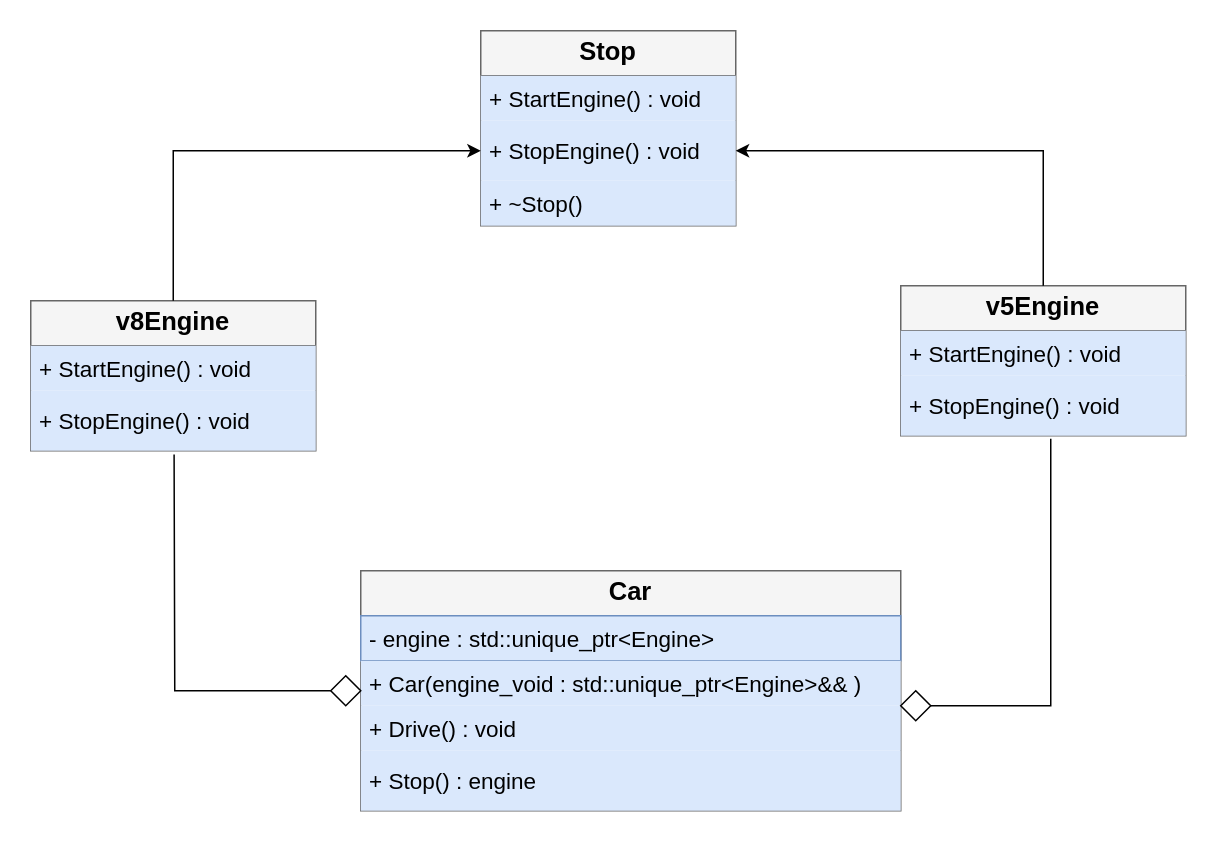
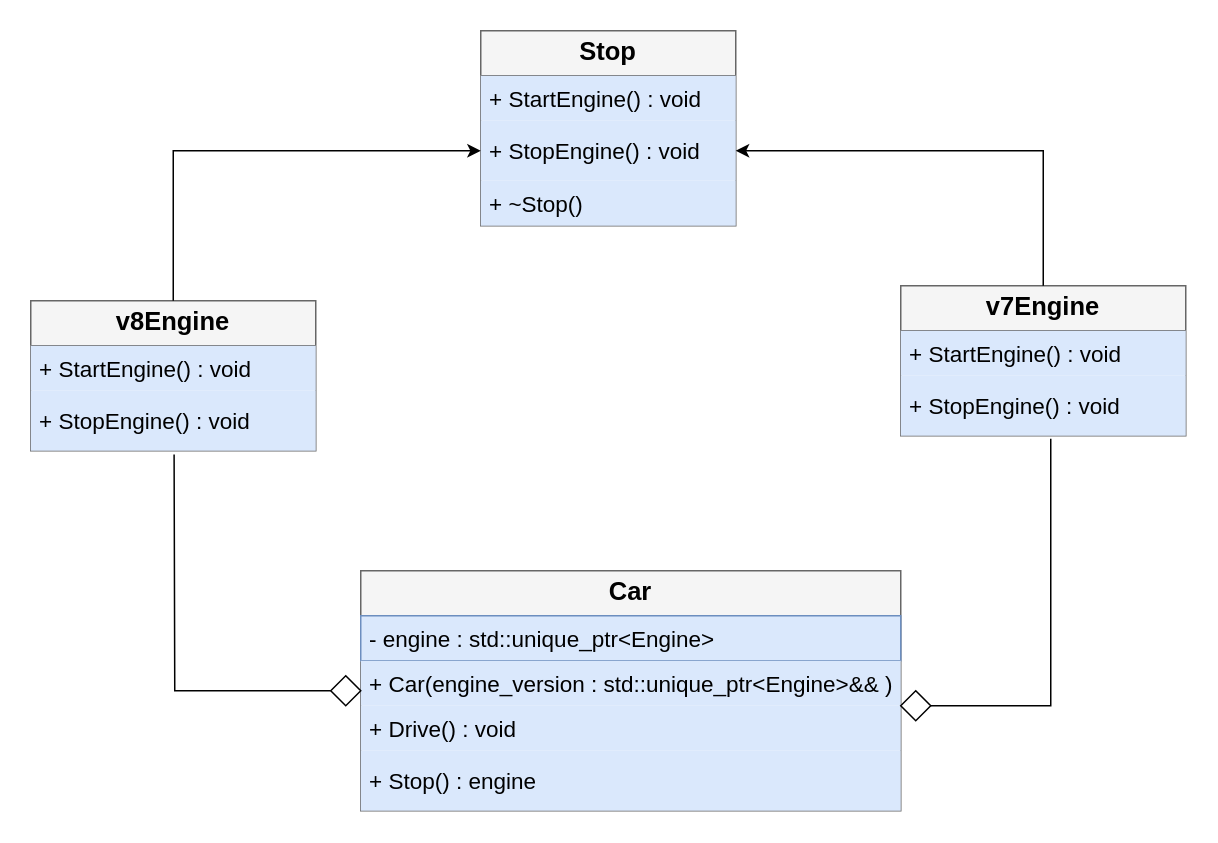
node "v5Engine": label "v5Engine" -> "v7Engine"
node "+ Car(engine_void : std::unique_ptr<Engine>&& )": label "+ Car(engine_void : std::unique_ptr<Engine>&& )" -> "+ Car(engine_version : std::unique_ptr<Engine>&& )"
